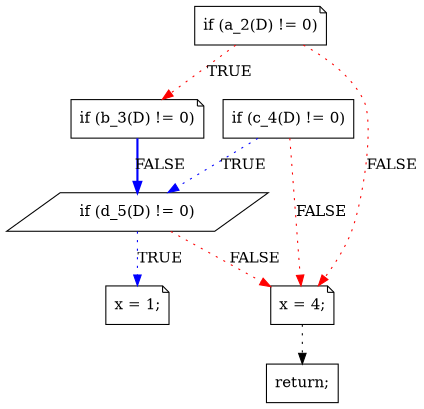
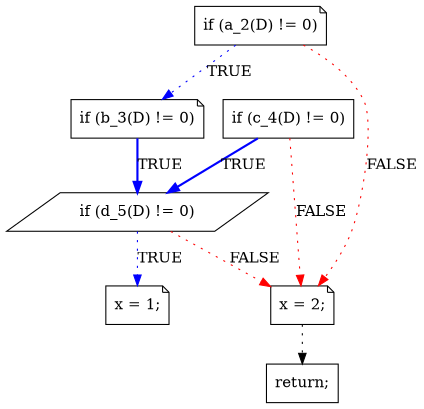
edge "if (a_2(D) != 0)" -> "if (b_3(D) != 0)": color red -> blue
edge "if (c_4(D) != 0)" -> "if (d_5(D) != 0)": style dotted -> bold
edge "if (b_3(D) != 0)" -> "if (d_5(D) != 0)": label "FALSE" -> "TRUE"
node "x = 4;": label "x = 4;" -> "x = 2;"
